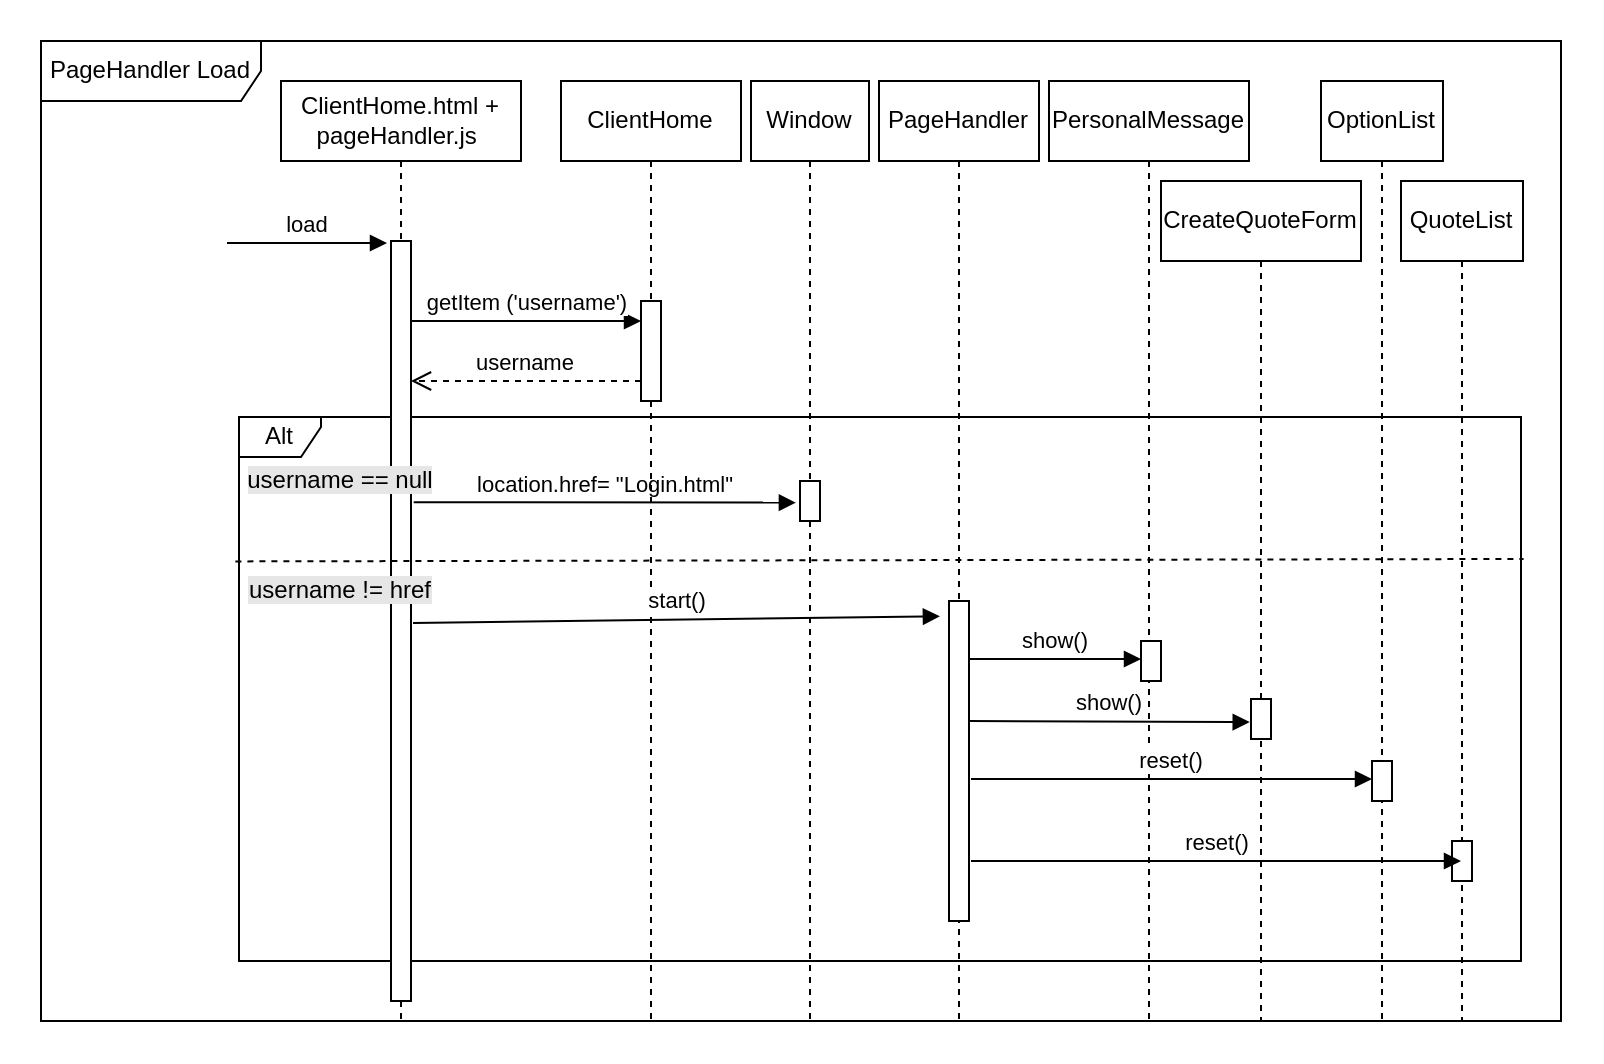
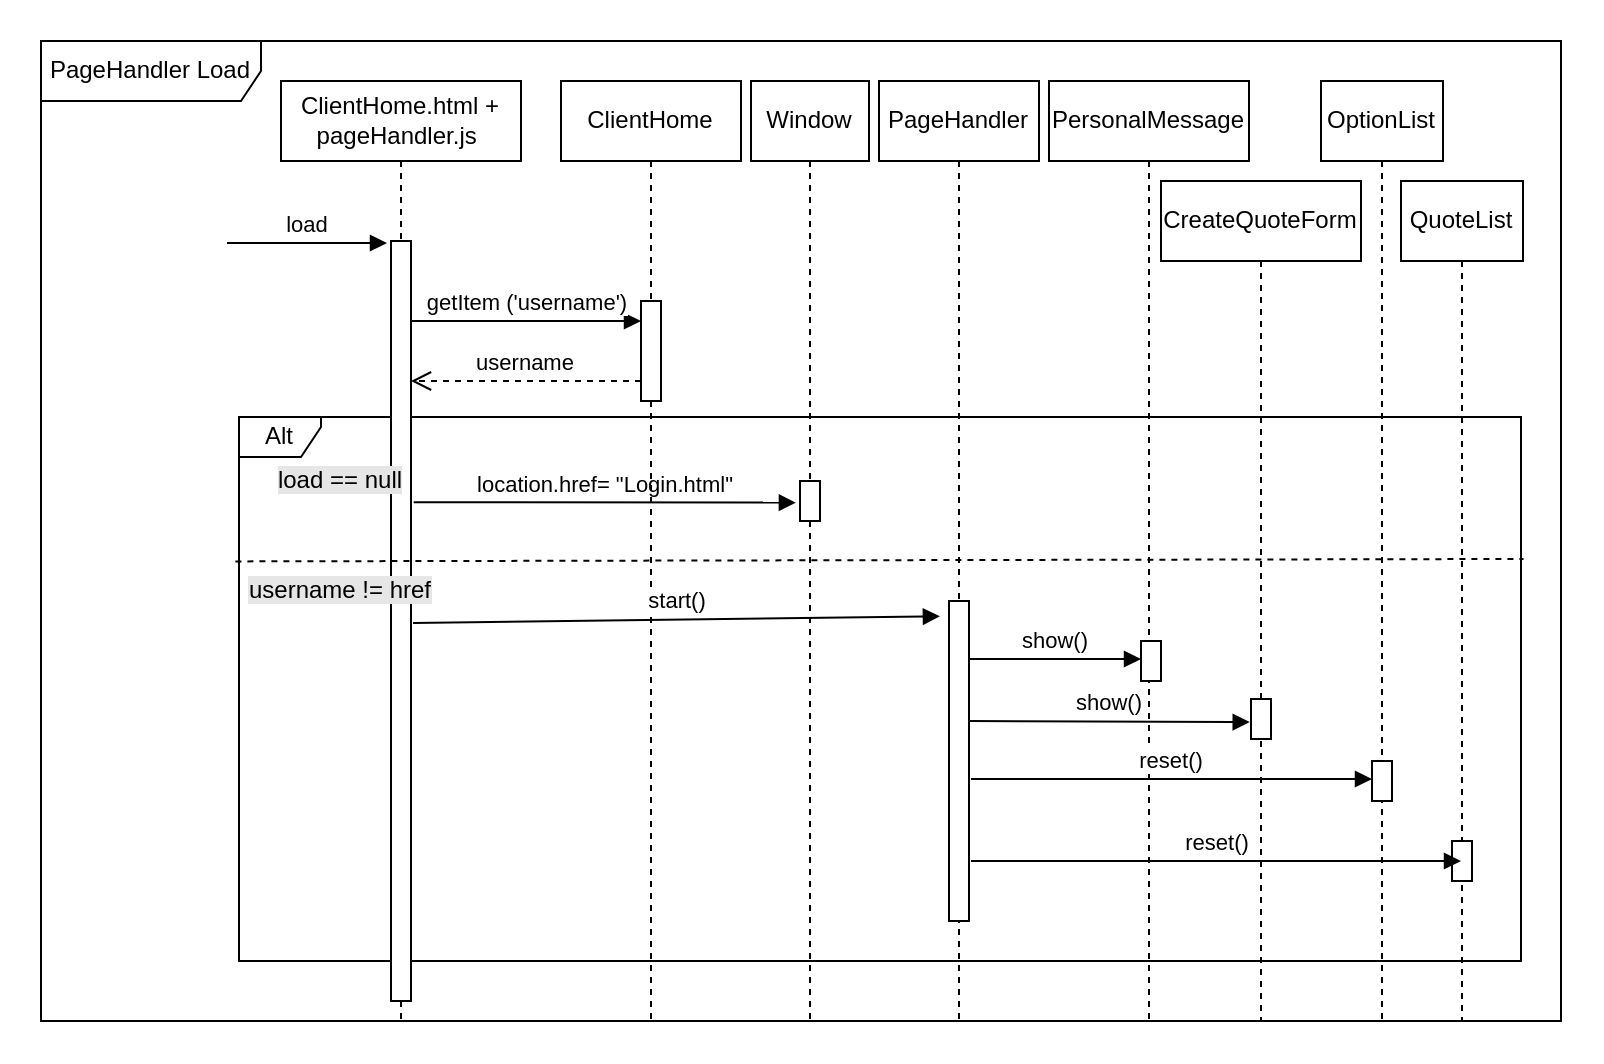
node "username == null": label "username == null" -> "load == null"
